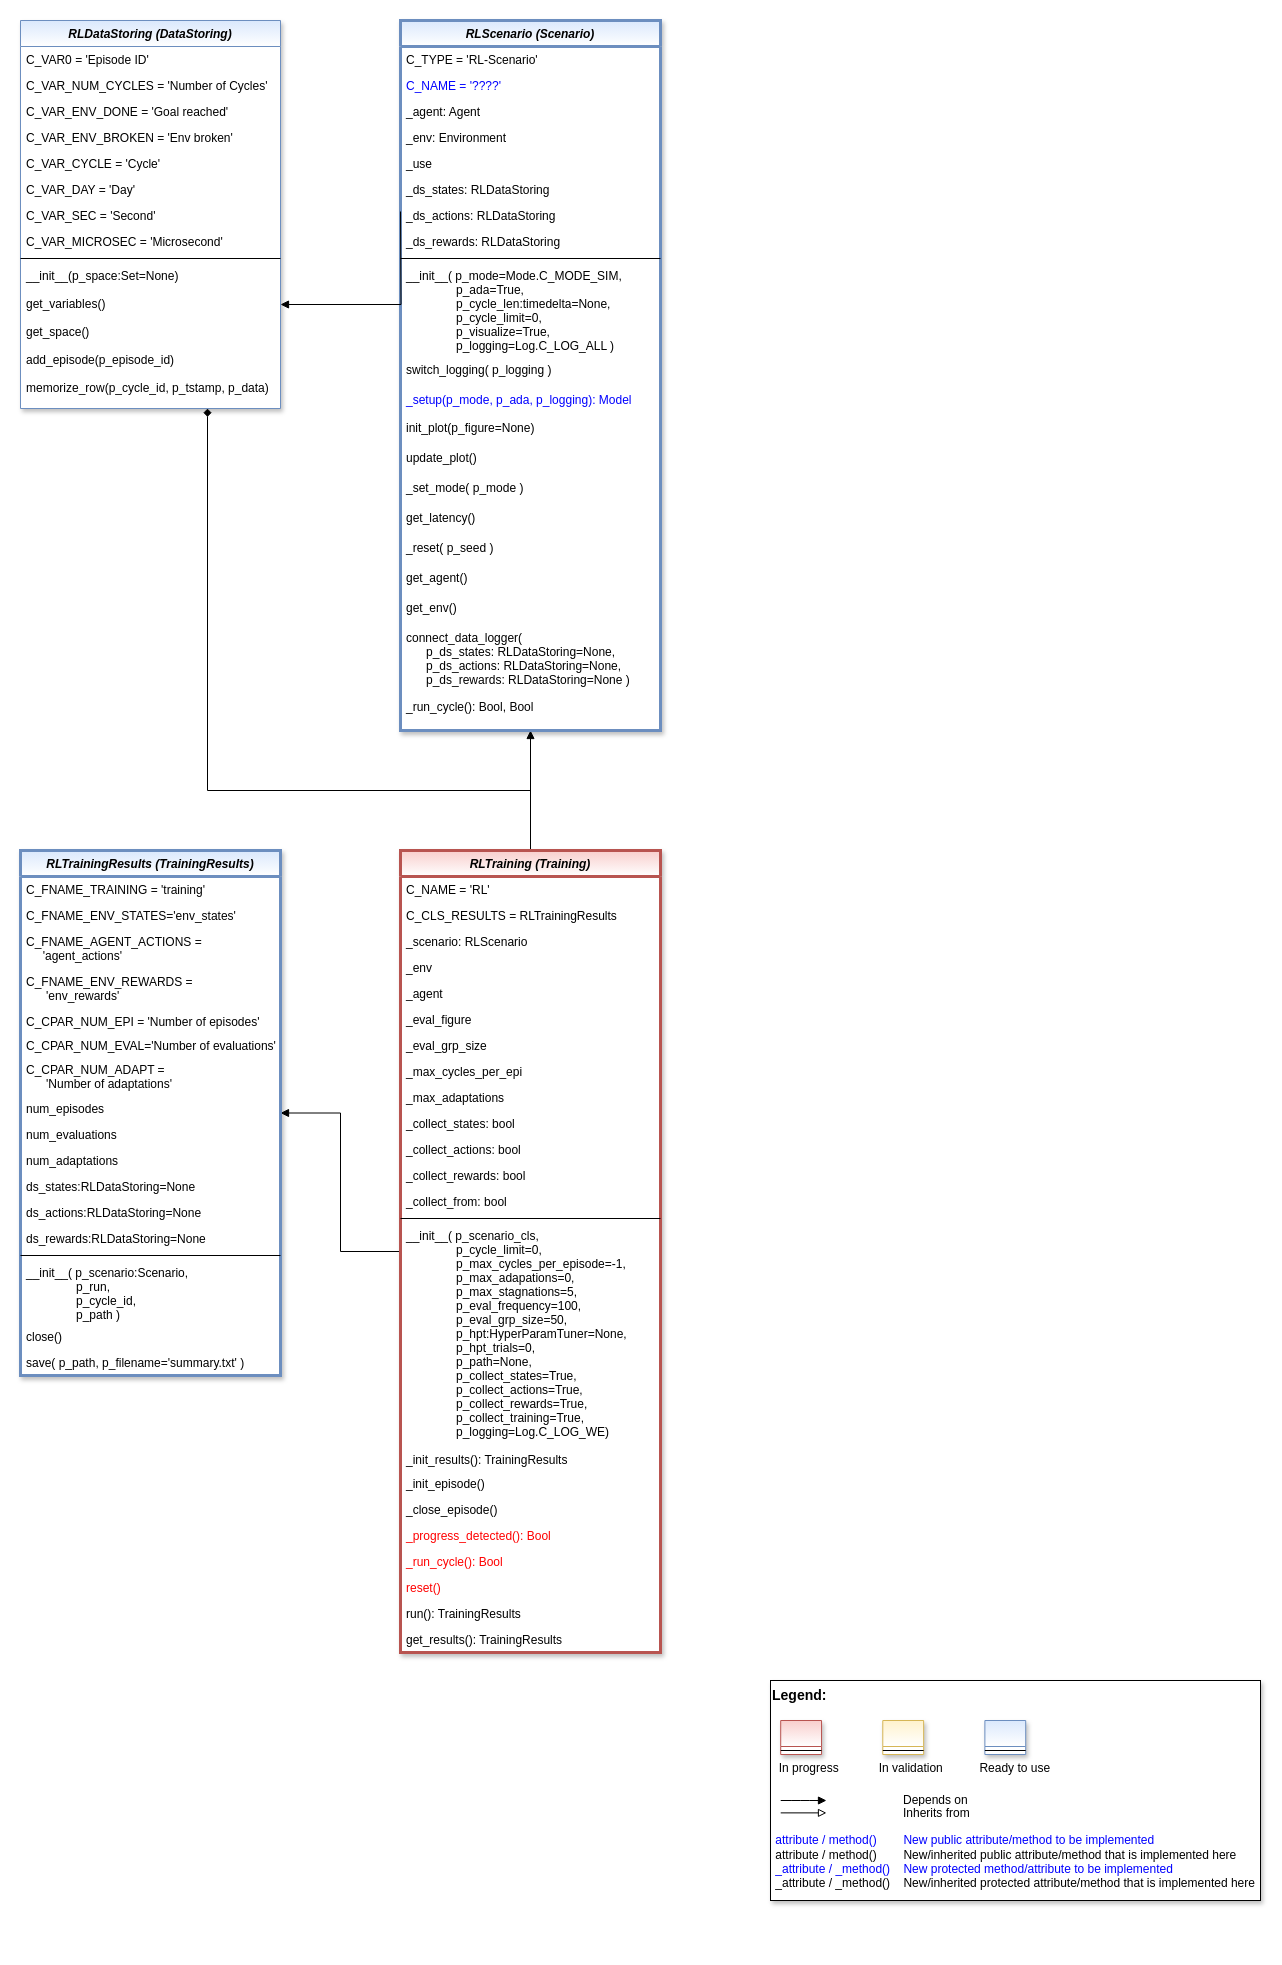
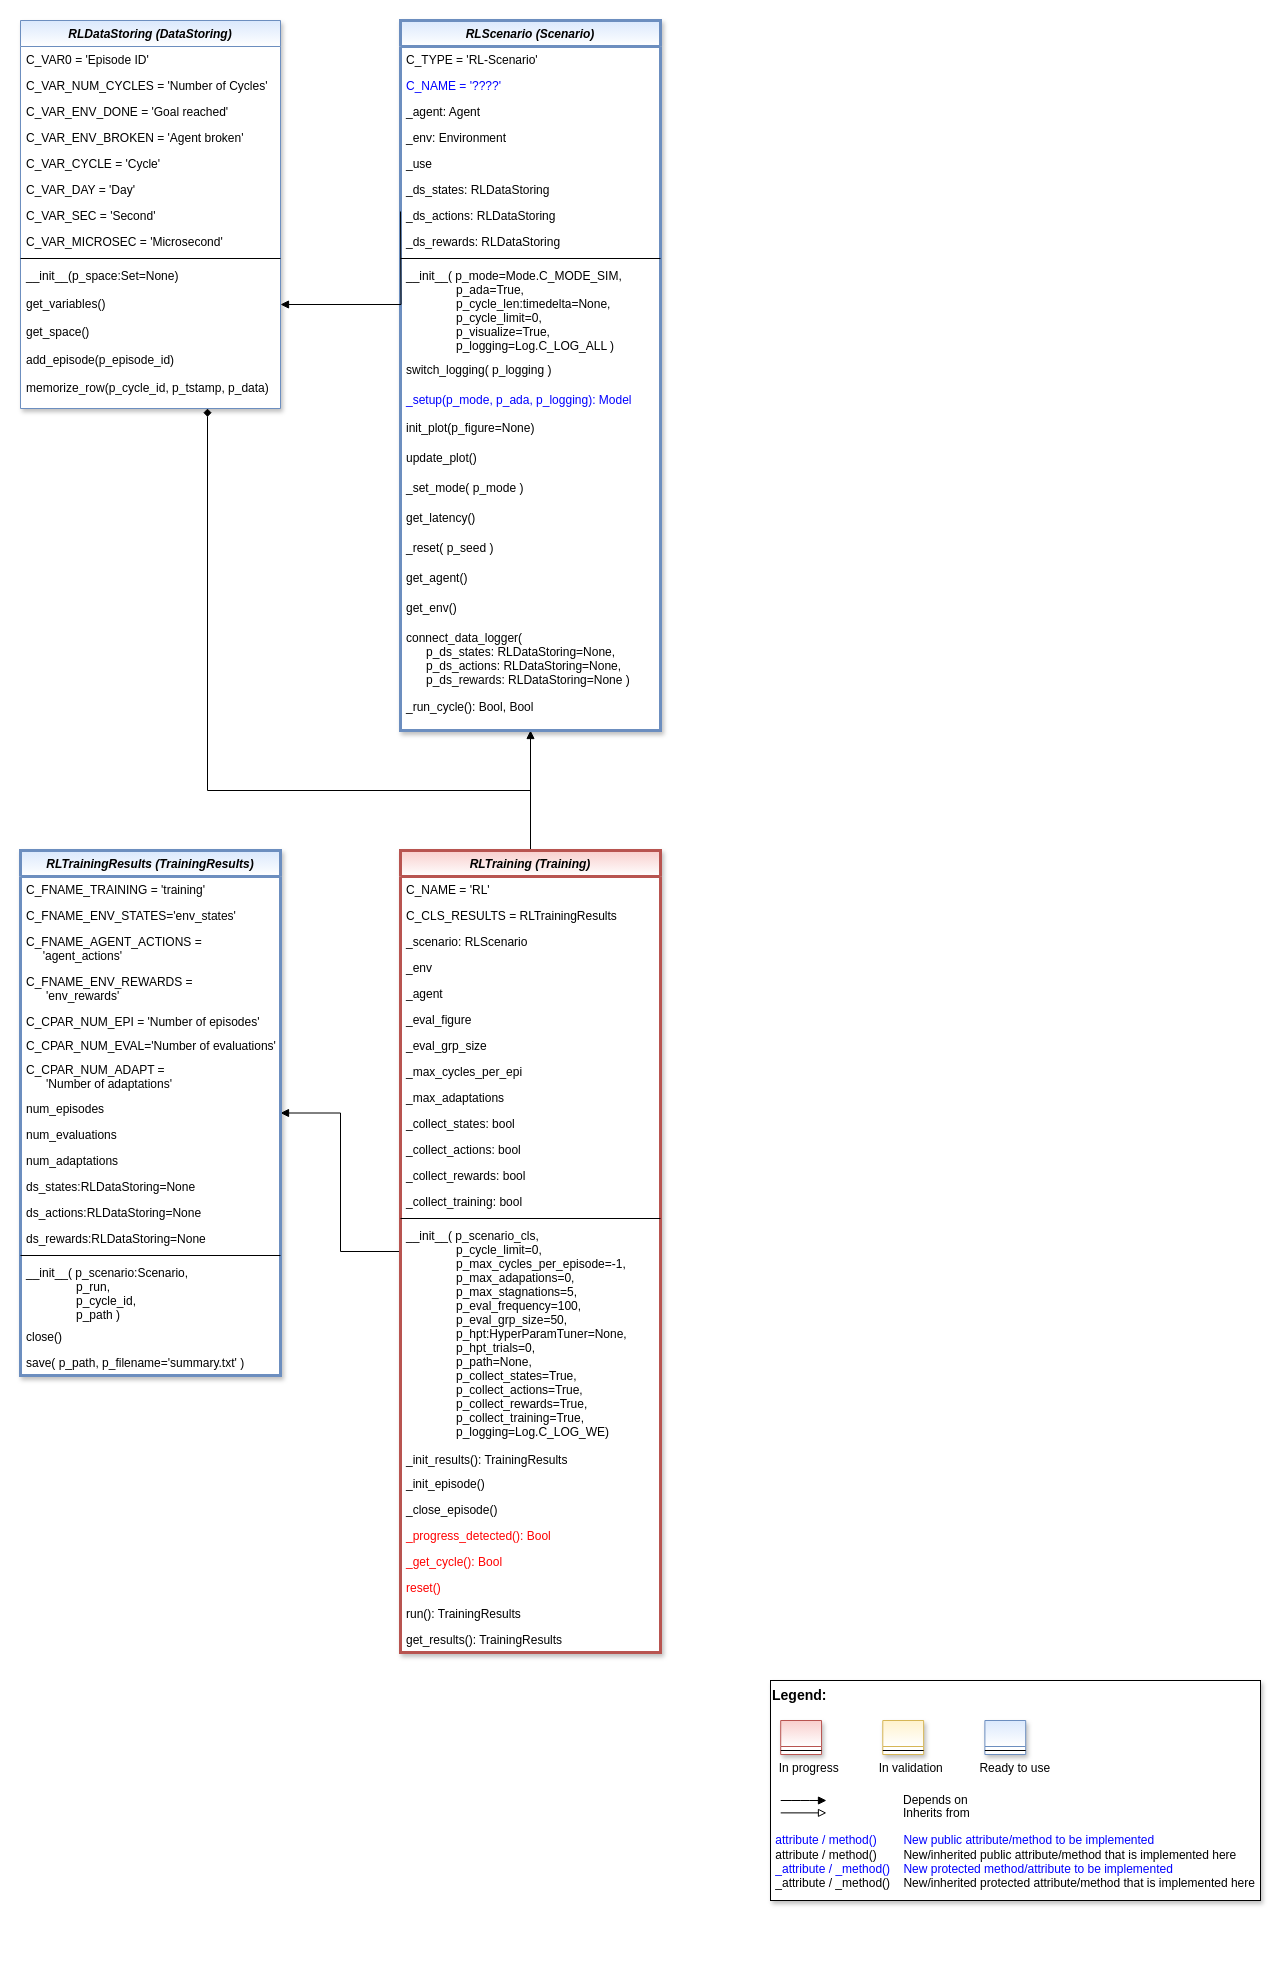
node "C_VAR_ENV_BROKEN = 'Env broken'": label "C_VAR_ENV_BROKEN = 'Env broken'" -> "C_VAR_ENV_BROKEN = 'Agent broken'"
node "_collect_from: bool": label "_collect_from: bool" -> "_collect_training: bool"
node "_run_cycle(): Bool": label "_run_cycle(): Bool" -> "_get_cycle(): Bool"
